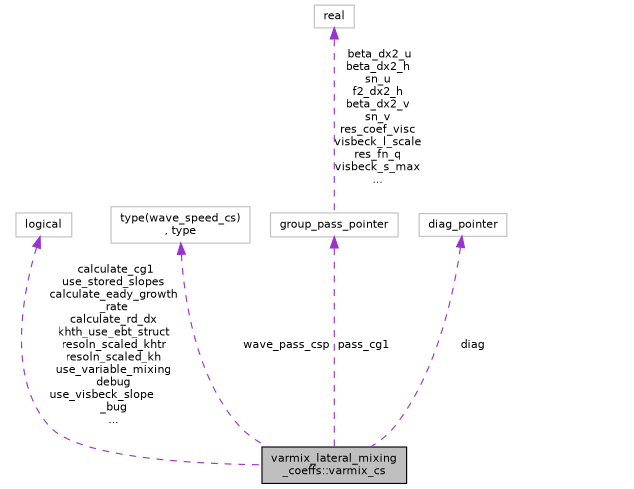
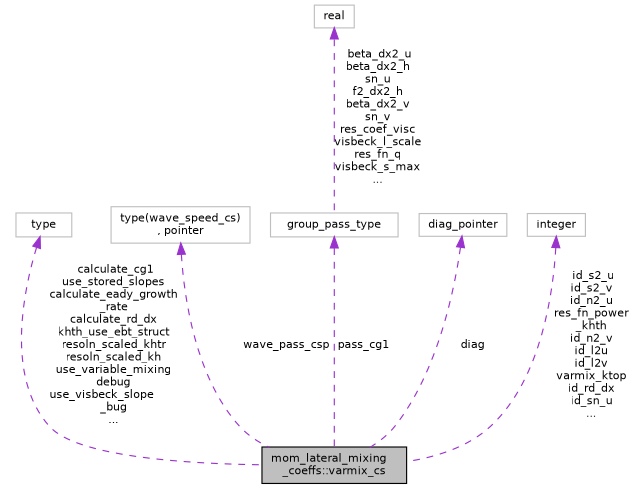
node "logical": label "logical" -> "type"
node "type(wave_speed_cs) , type": label "type(wave_speed_cs) , type" -> "type(wave_speed_cs) , pointer"
node "group_pass_pointer": label "group_pass_pointer" -> "group_pass_type"
node "integer": added
node "varmix_lateral_mixing _coeffs::varmix_cs": label "varmix_lateral_mixing _coeffs::varmix_cs" -> "mom_lateral_mixing _coeffs::varmix_cs"
